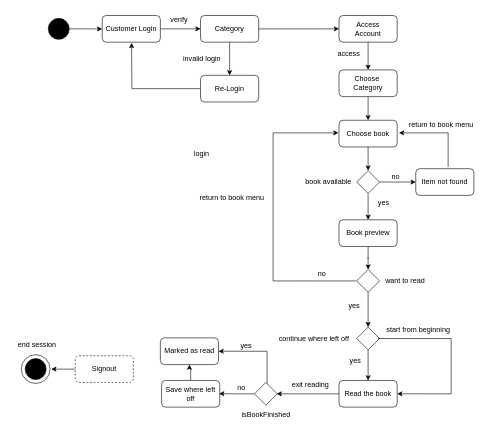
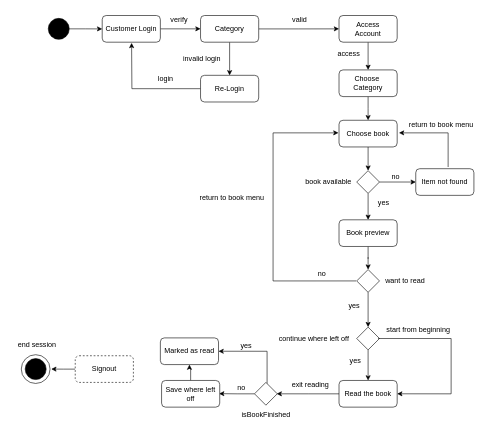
node "valid": added
node "login": moved (202, 154) -> (166, 79)
